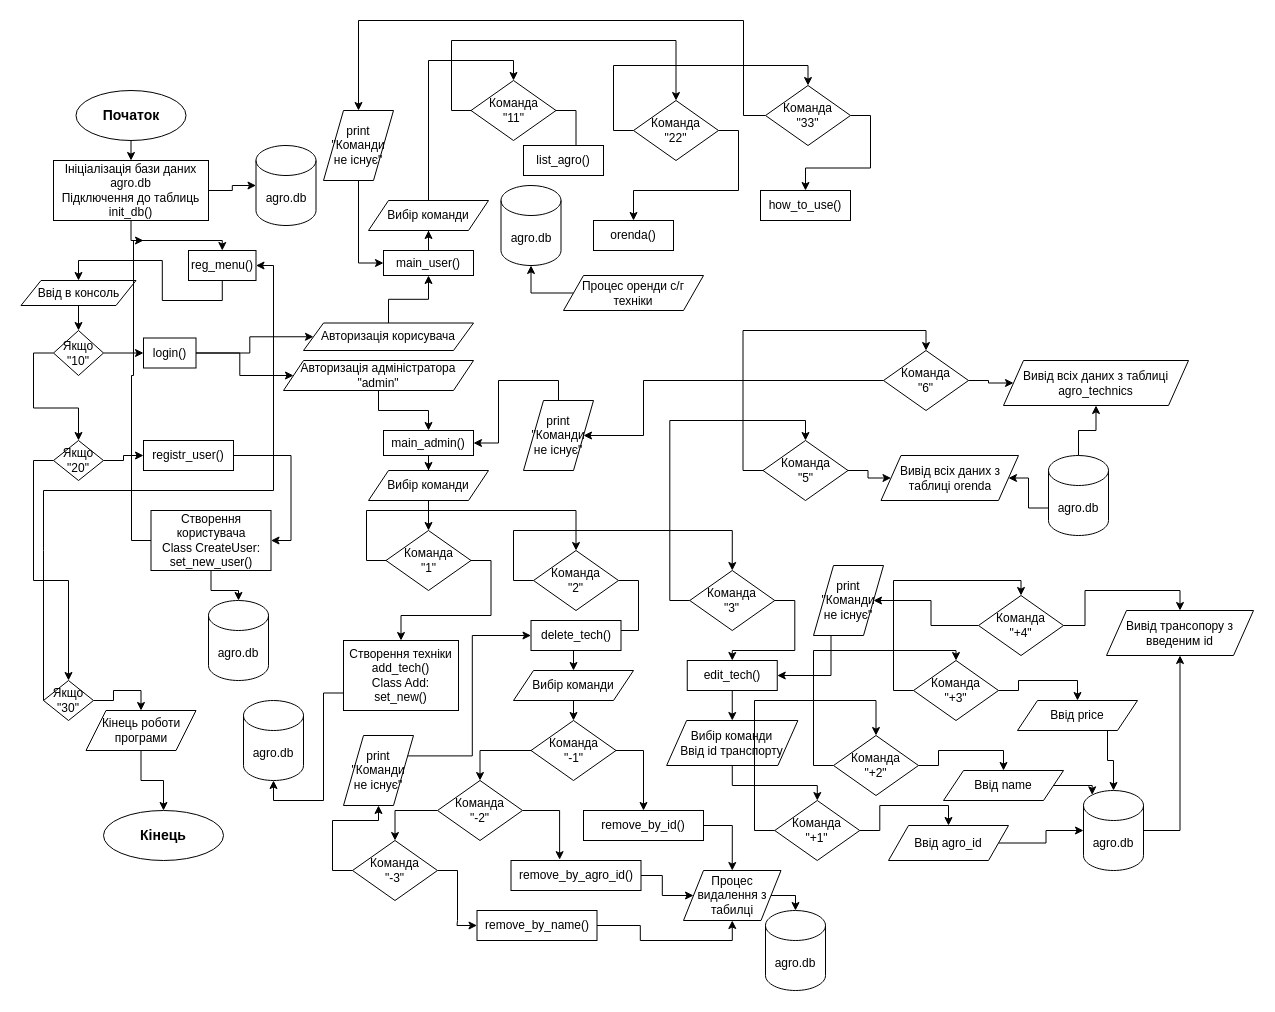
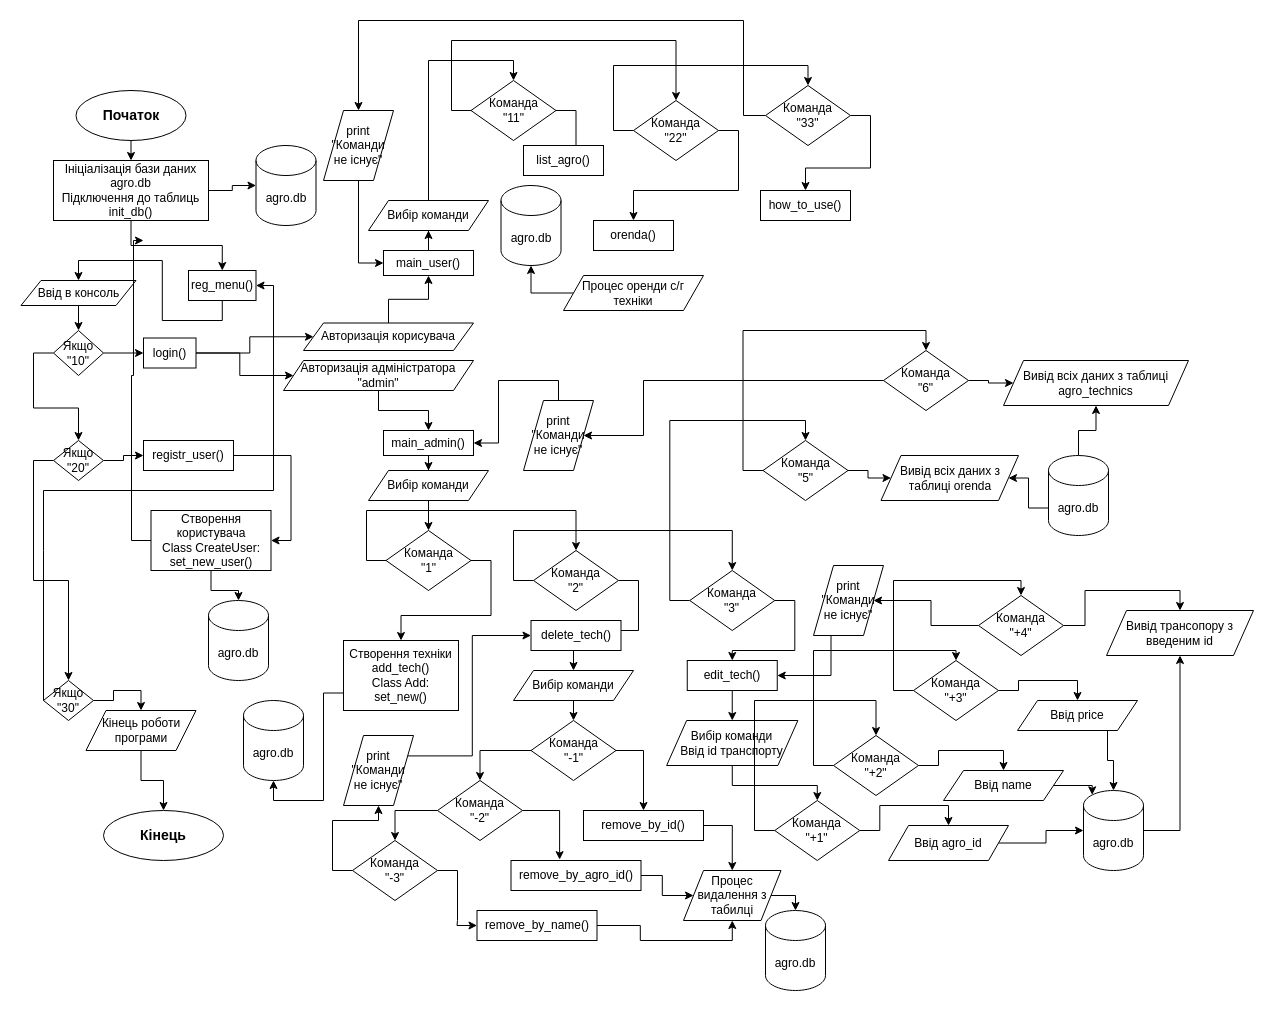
node "reg_menu()": moved (222, 266) -> (222, 286)
